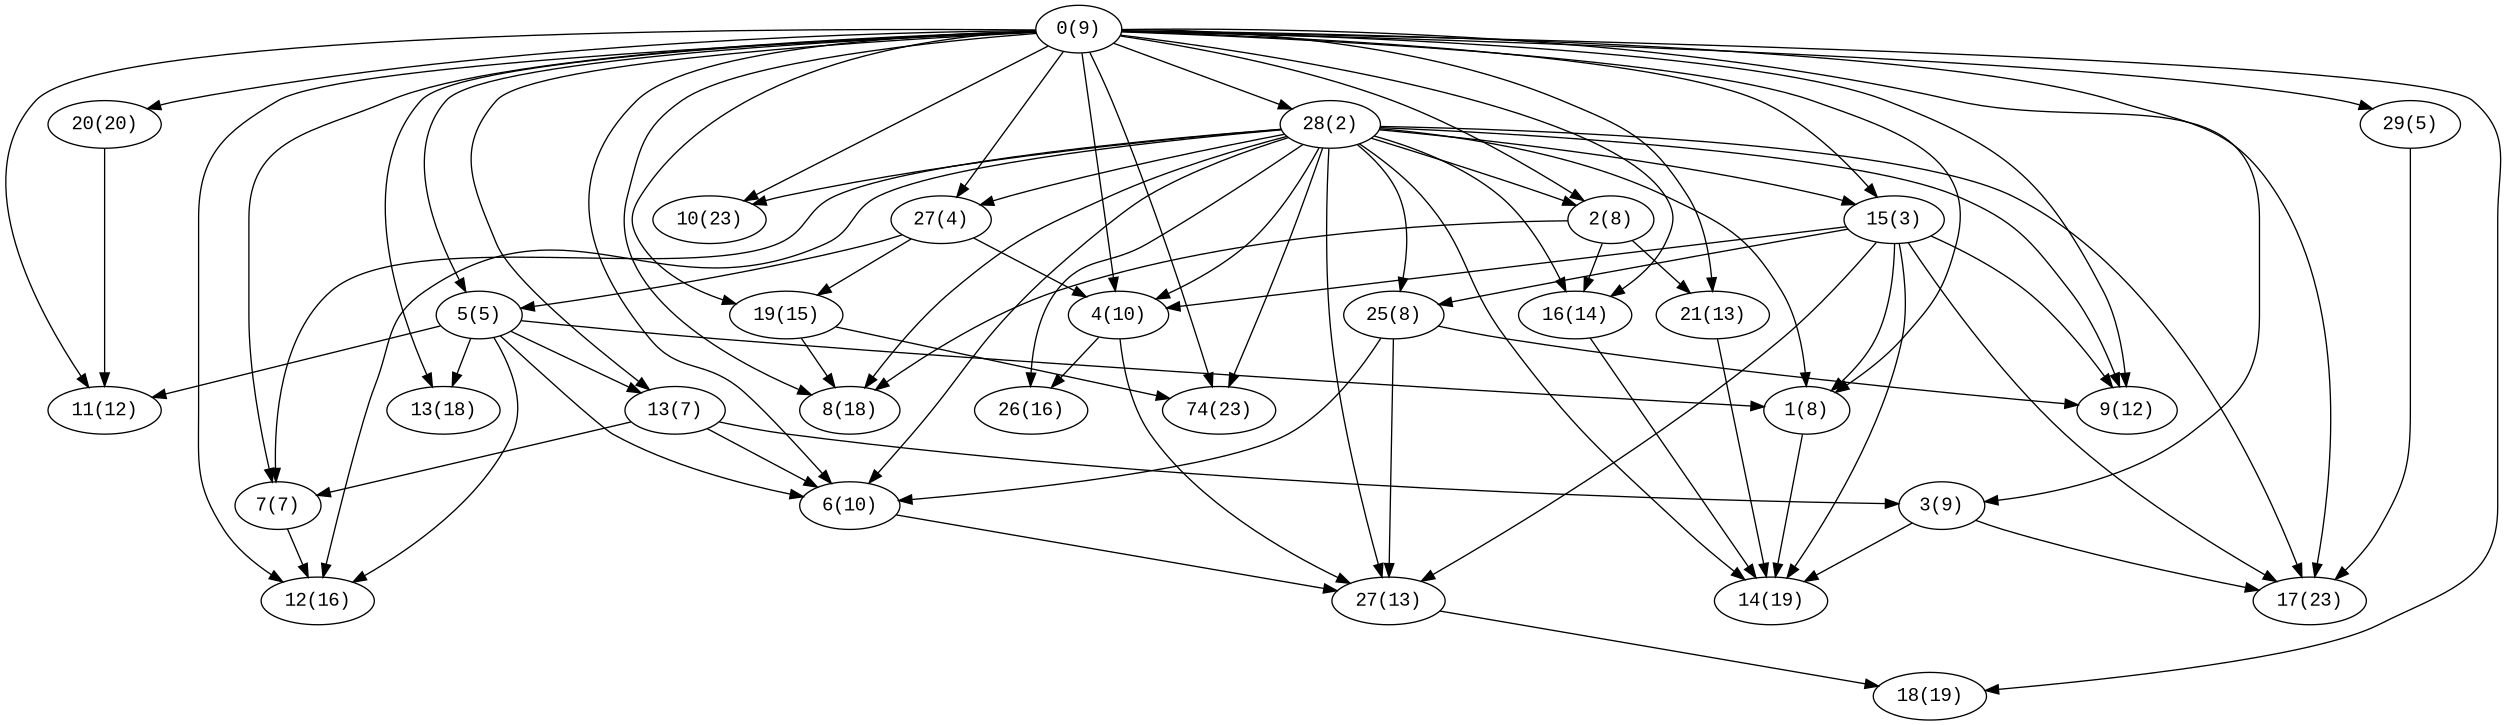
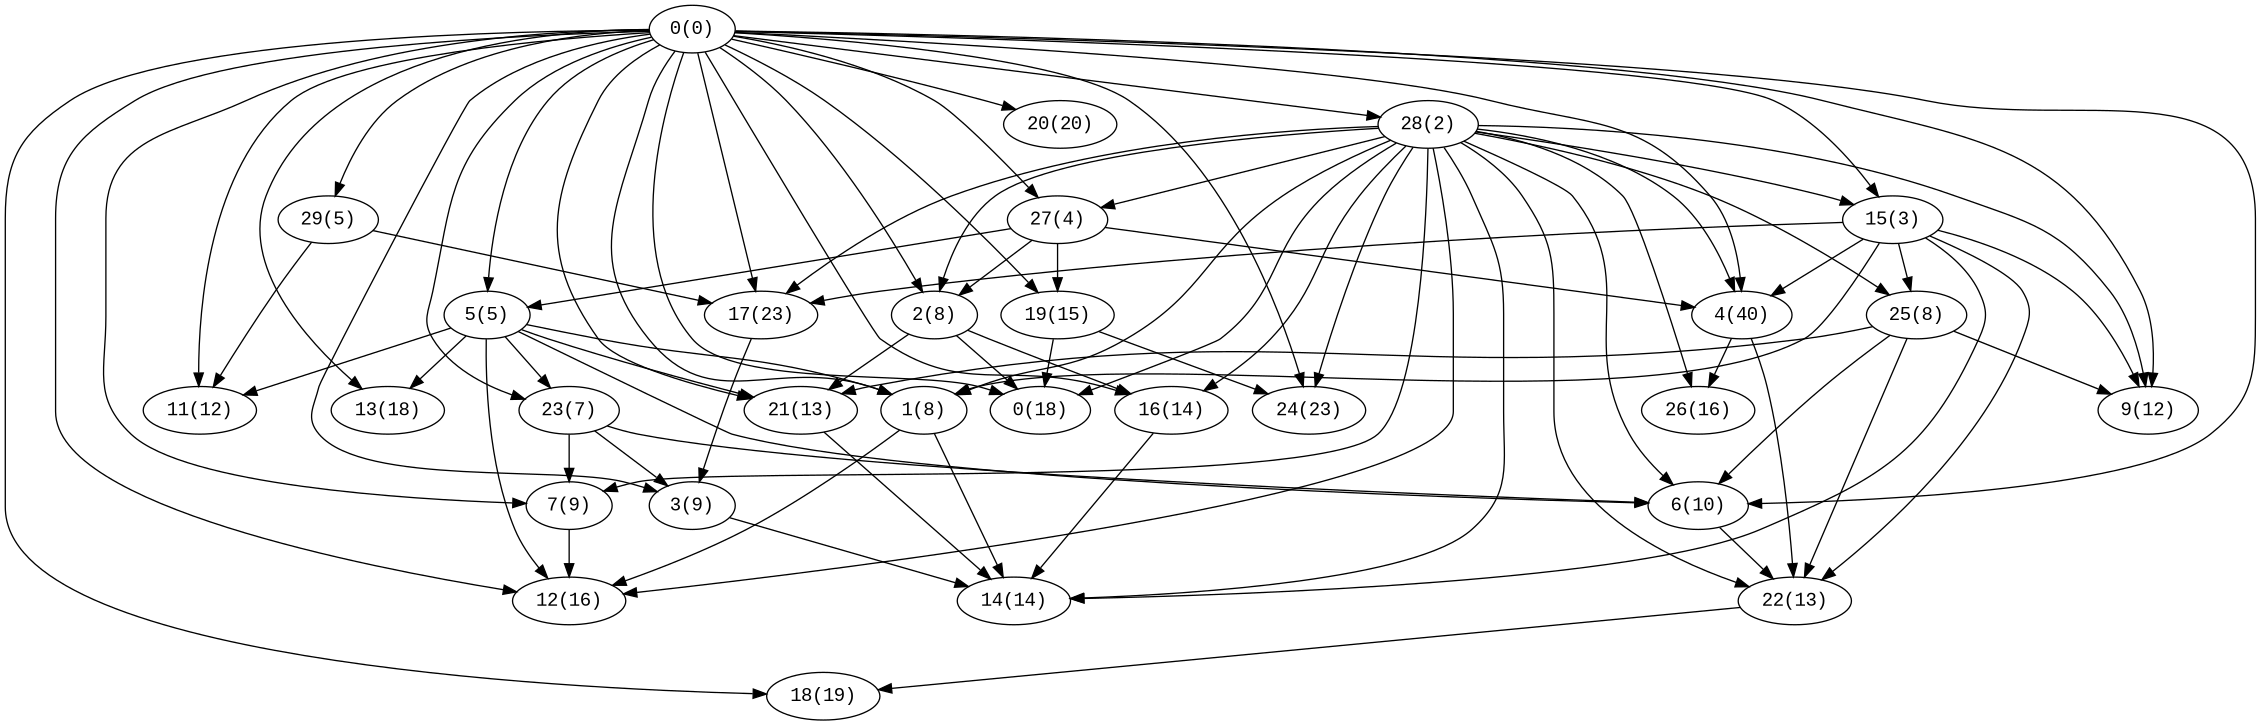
node "0(9)": label "0(9)" -> "0(0)"
node "10(23)": removed
edge "20(20)" -> "11(12)": now "29(5)" -> "11(12)"
edge "27(4)" -> "2(8)": added
node "4(10)": label "4(10)" -> "4(40)"
edge "25(8)" -> "21(13)": added
edge "5(5)" -> "21(13)": added
node "13(7)": label "13(7)" -> "23(7)"
node "8(18)": label "8(18)" -> "0(18)"
node "74(23)": label "74(23)" -> "24(23)"
node "7(7)": label "7(7)" -> "7(9)"
edge "1(8)" -> "12(16)": added
edge "3(9)" -> "17(23)": reversed
node "27(13)": label "27(13)" -> "22(13)"
node "14(19)": label "14(19)" -> "14(14)"
